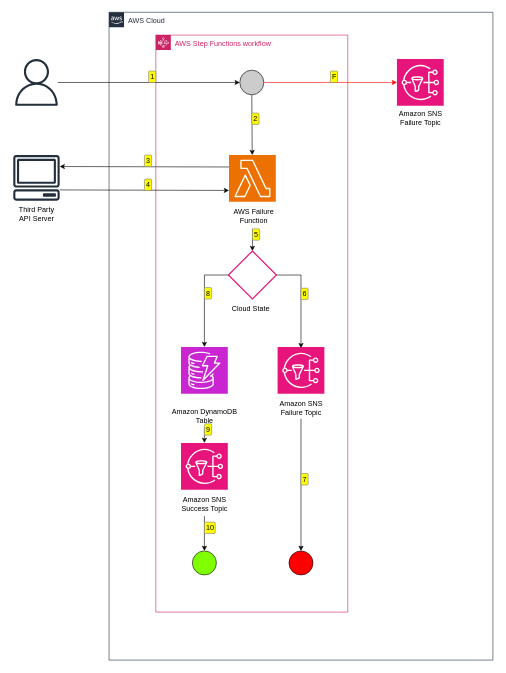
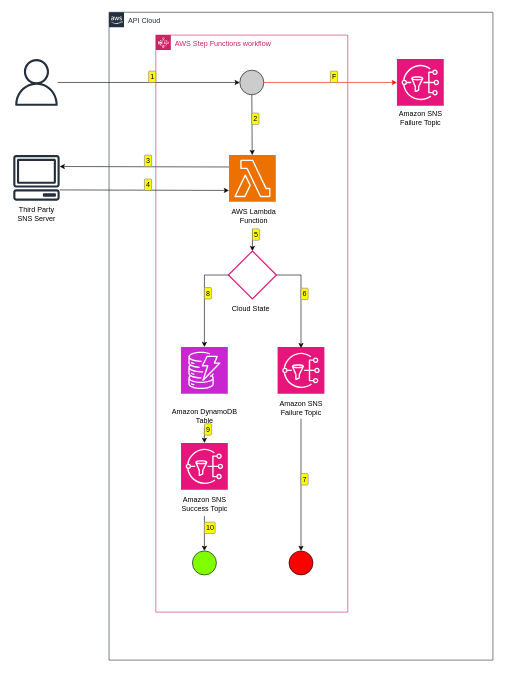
node "AWS Cloud": label "AWS Cloud" -> "API Cloud"
node "Third Party API Server": label "Third Party API Server" -> "Third Party SNS Server"
node "AWS Failure Function": label "AWS Failure Function" -> "AWS Lambda Function"
